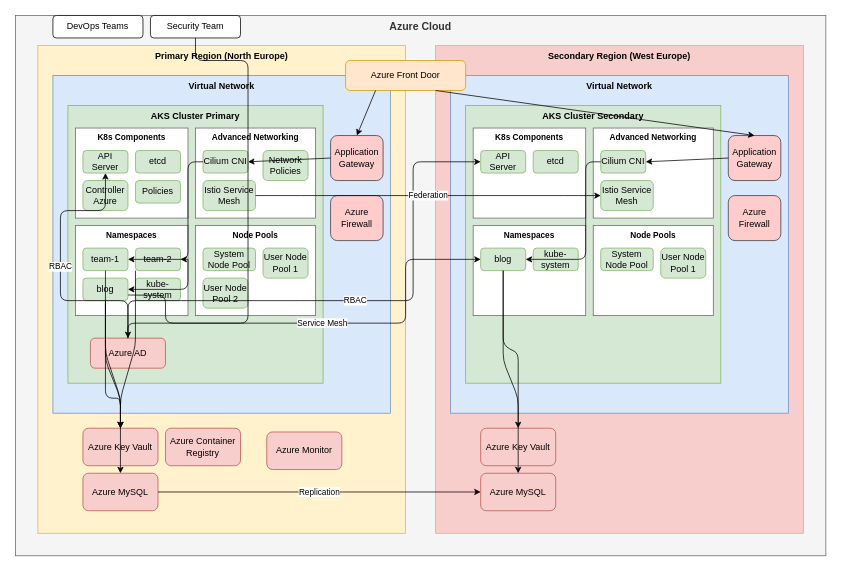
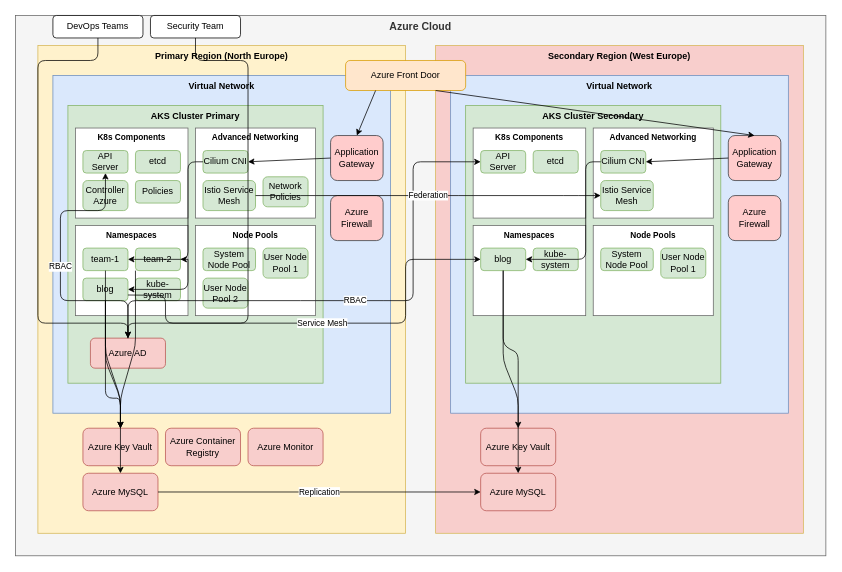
node "Network Policies": moved (285, 165) -> (285, 192)
edge "DevOps Teams" -> "Azure AD": added
node "Azure Monitor": moved (304, 450) -> (285, 447)
